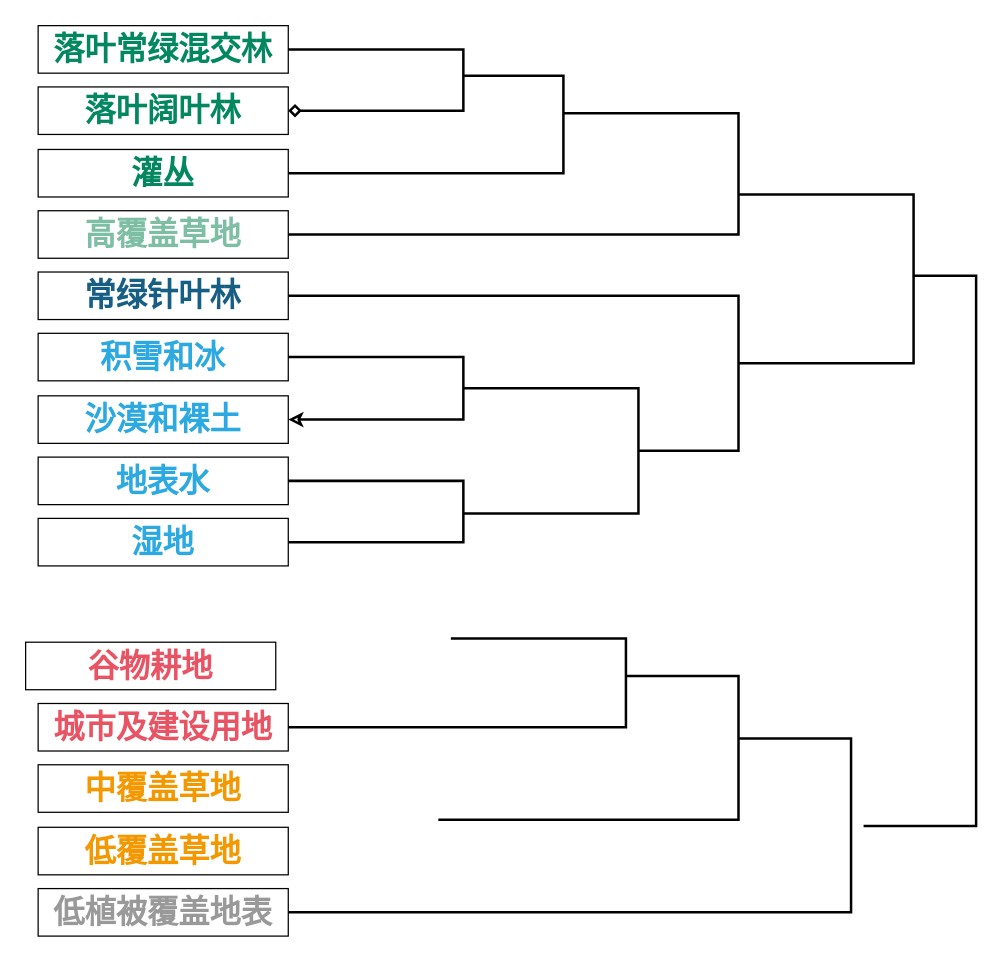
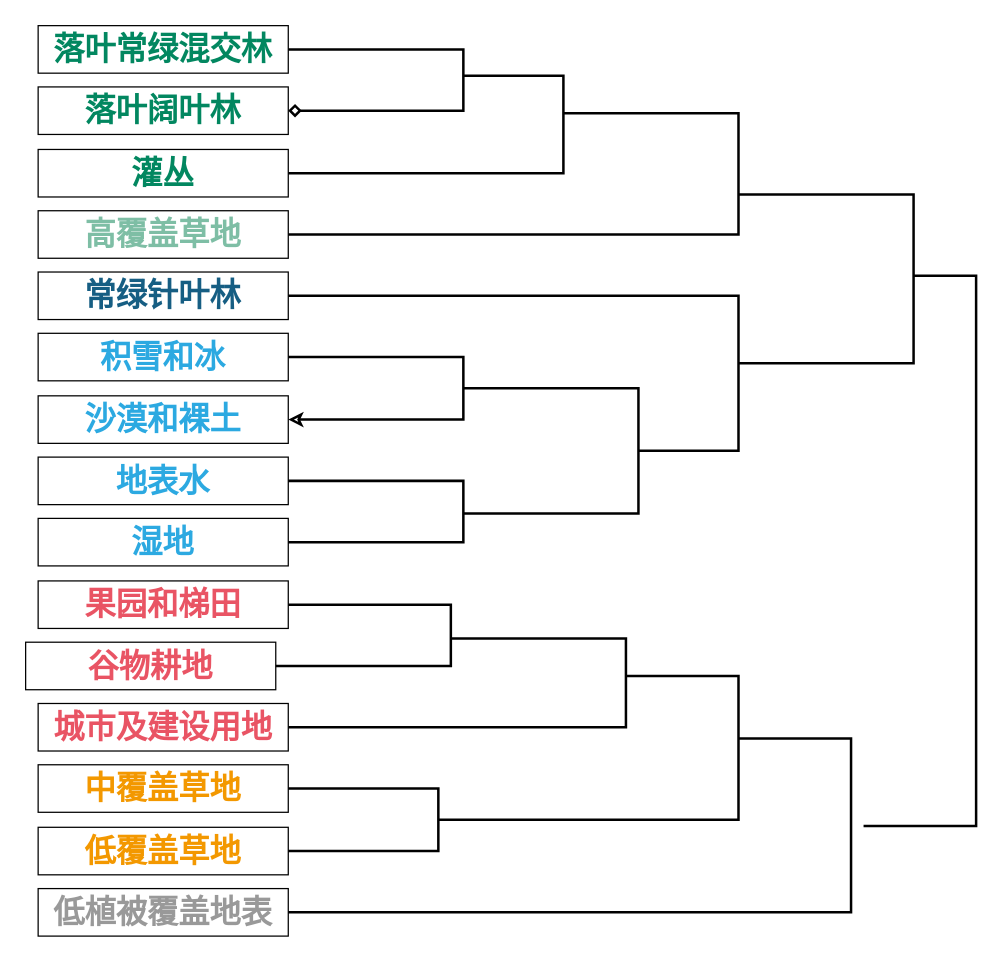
node "果园和梯田": added
edge "果园和梯田" -- "谷物耕地": added
edge "中覆盖草地" -- "低覆盖草地": added
